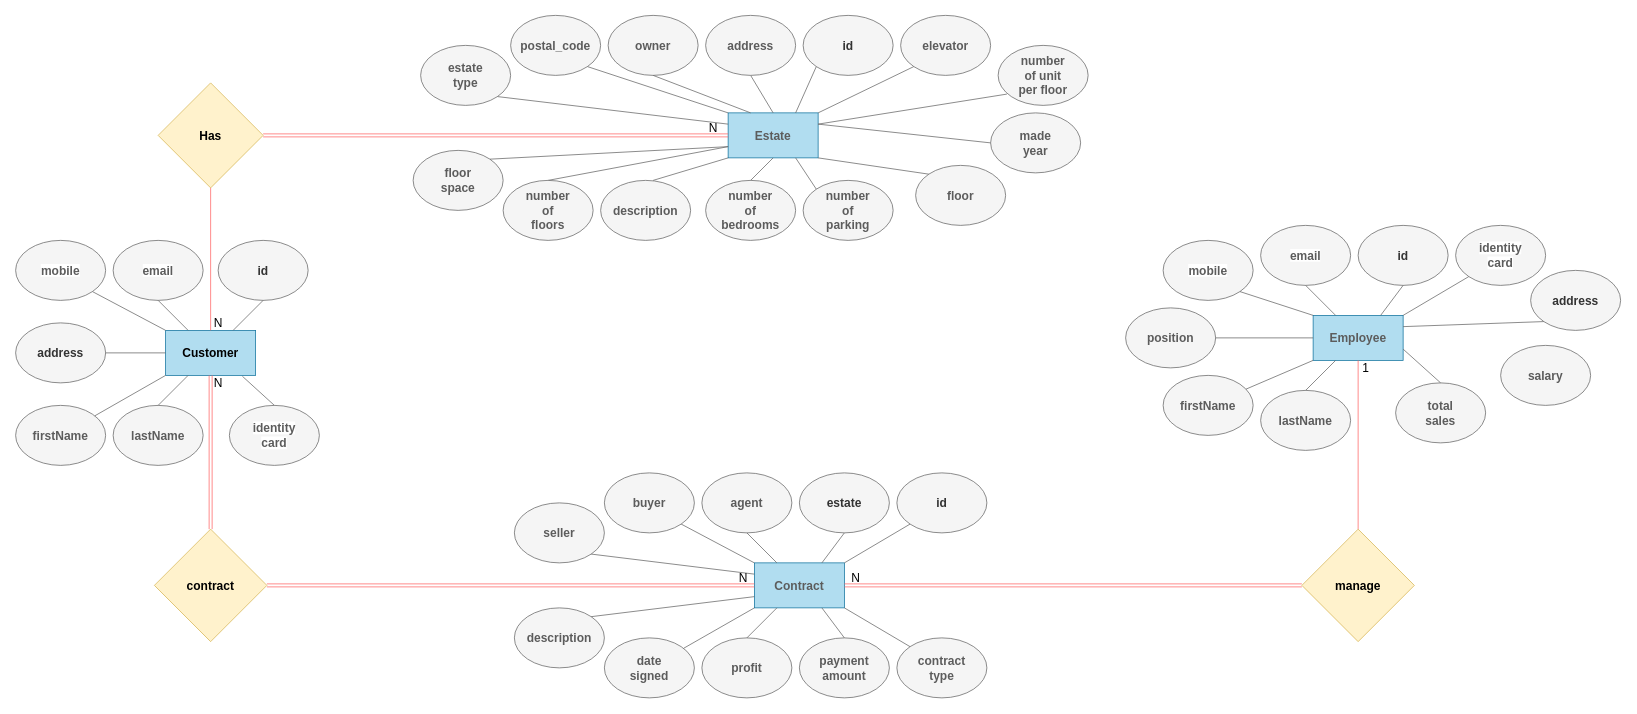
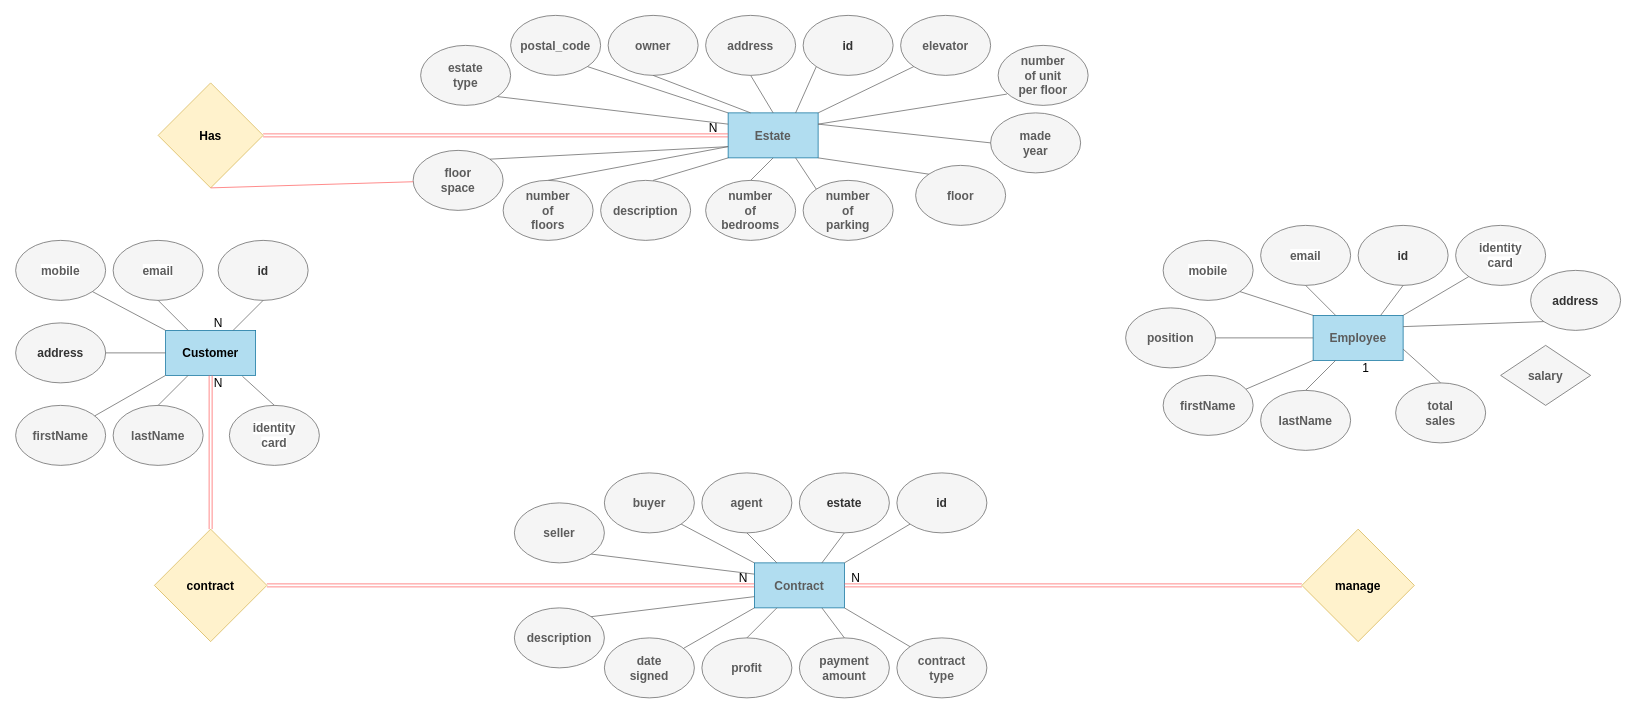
edge "Has" -- "Customer": now "Has" -- "floor space"
node "salary": shape ellipse -> diamond
edge "Employee" -- "manage": removed
